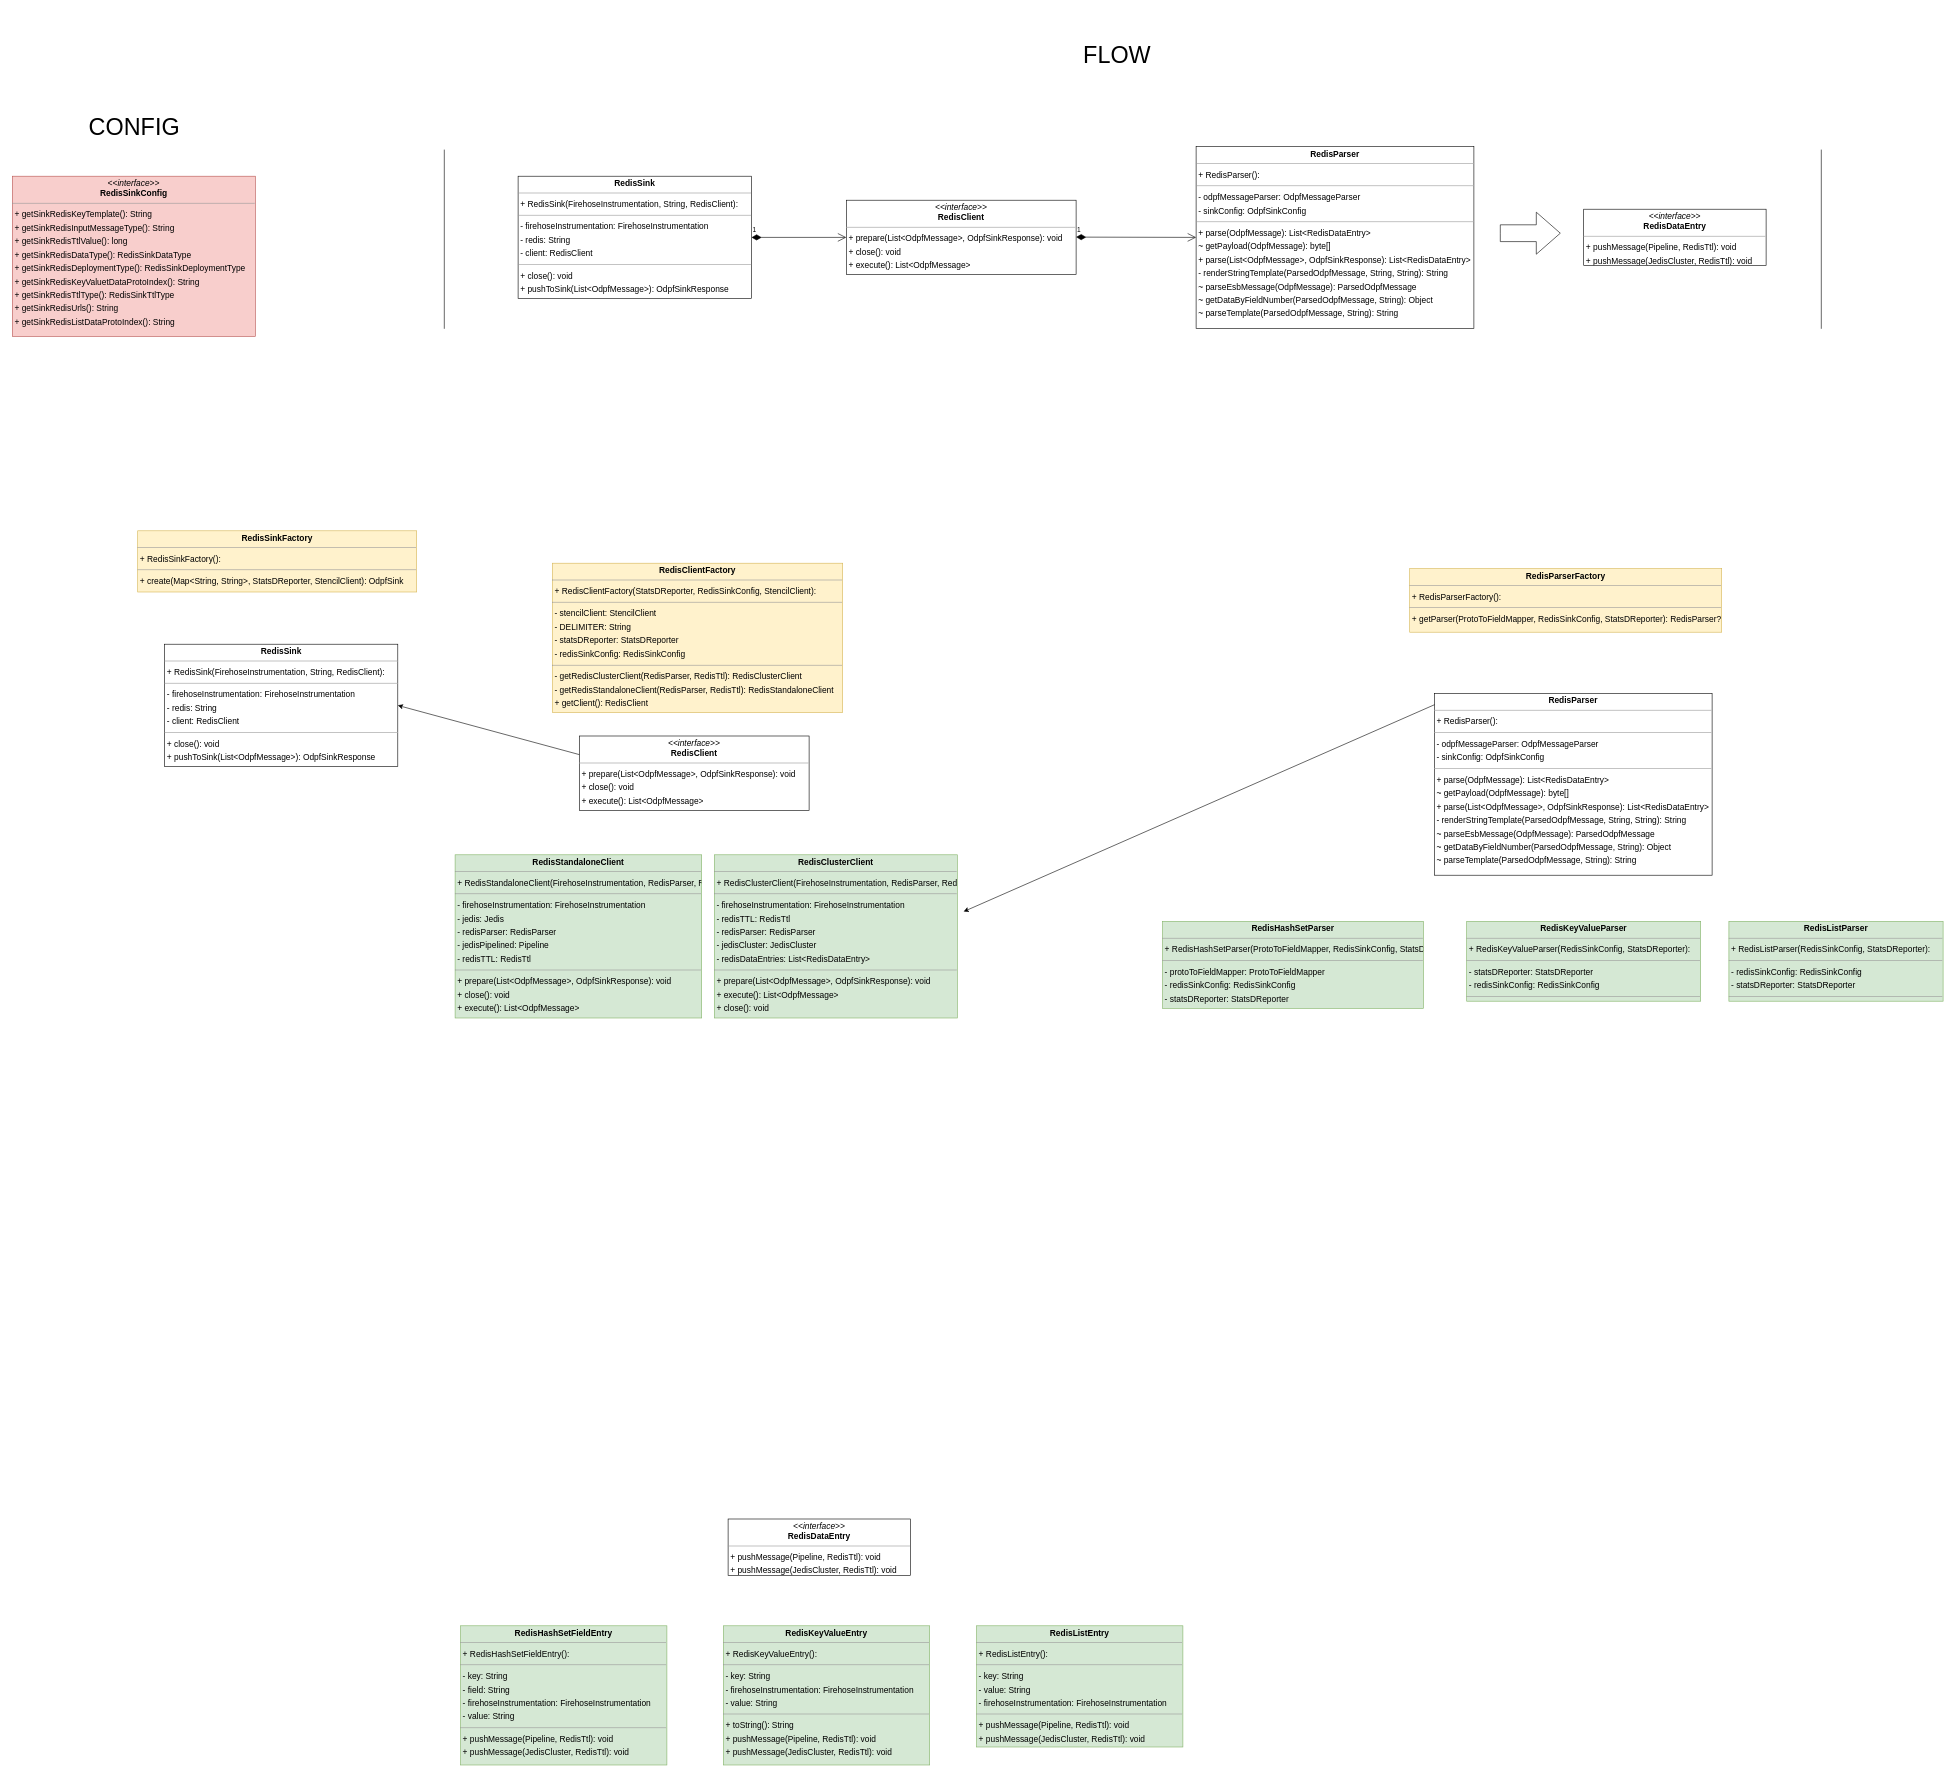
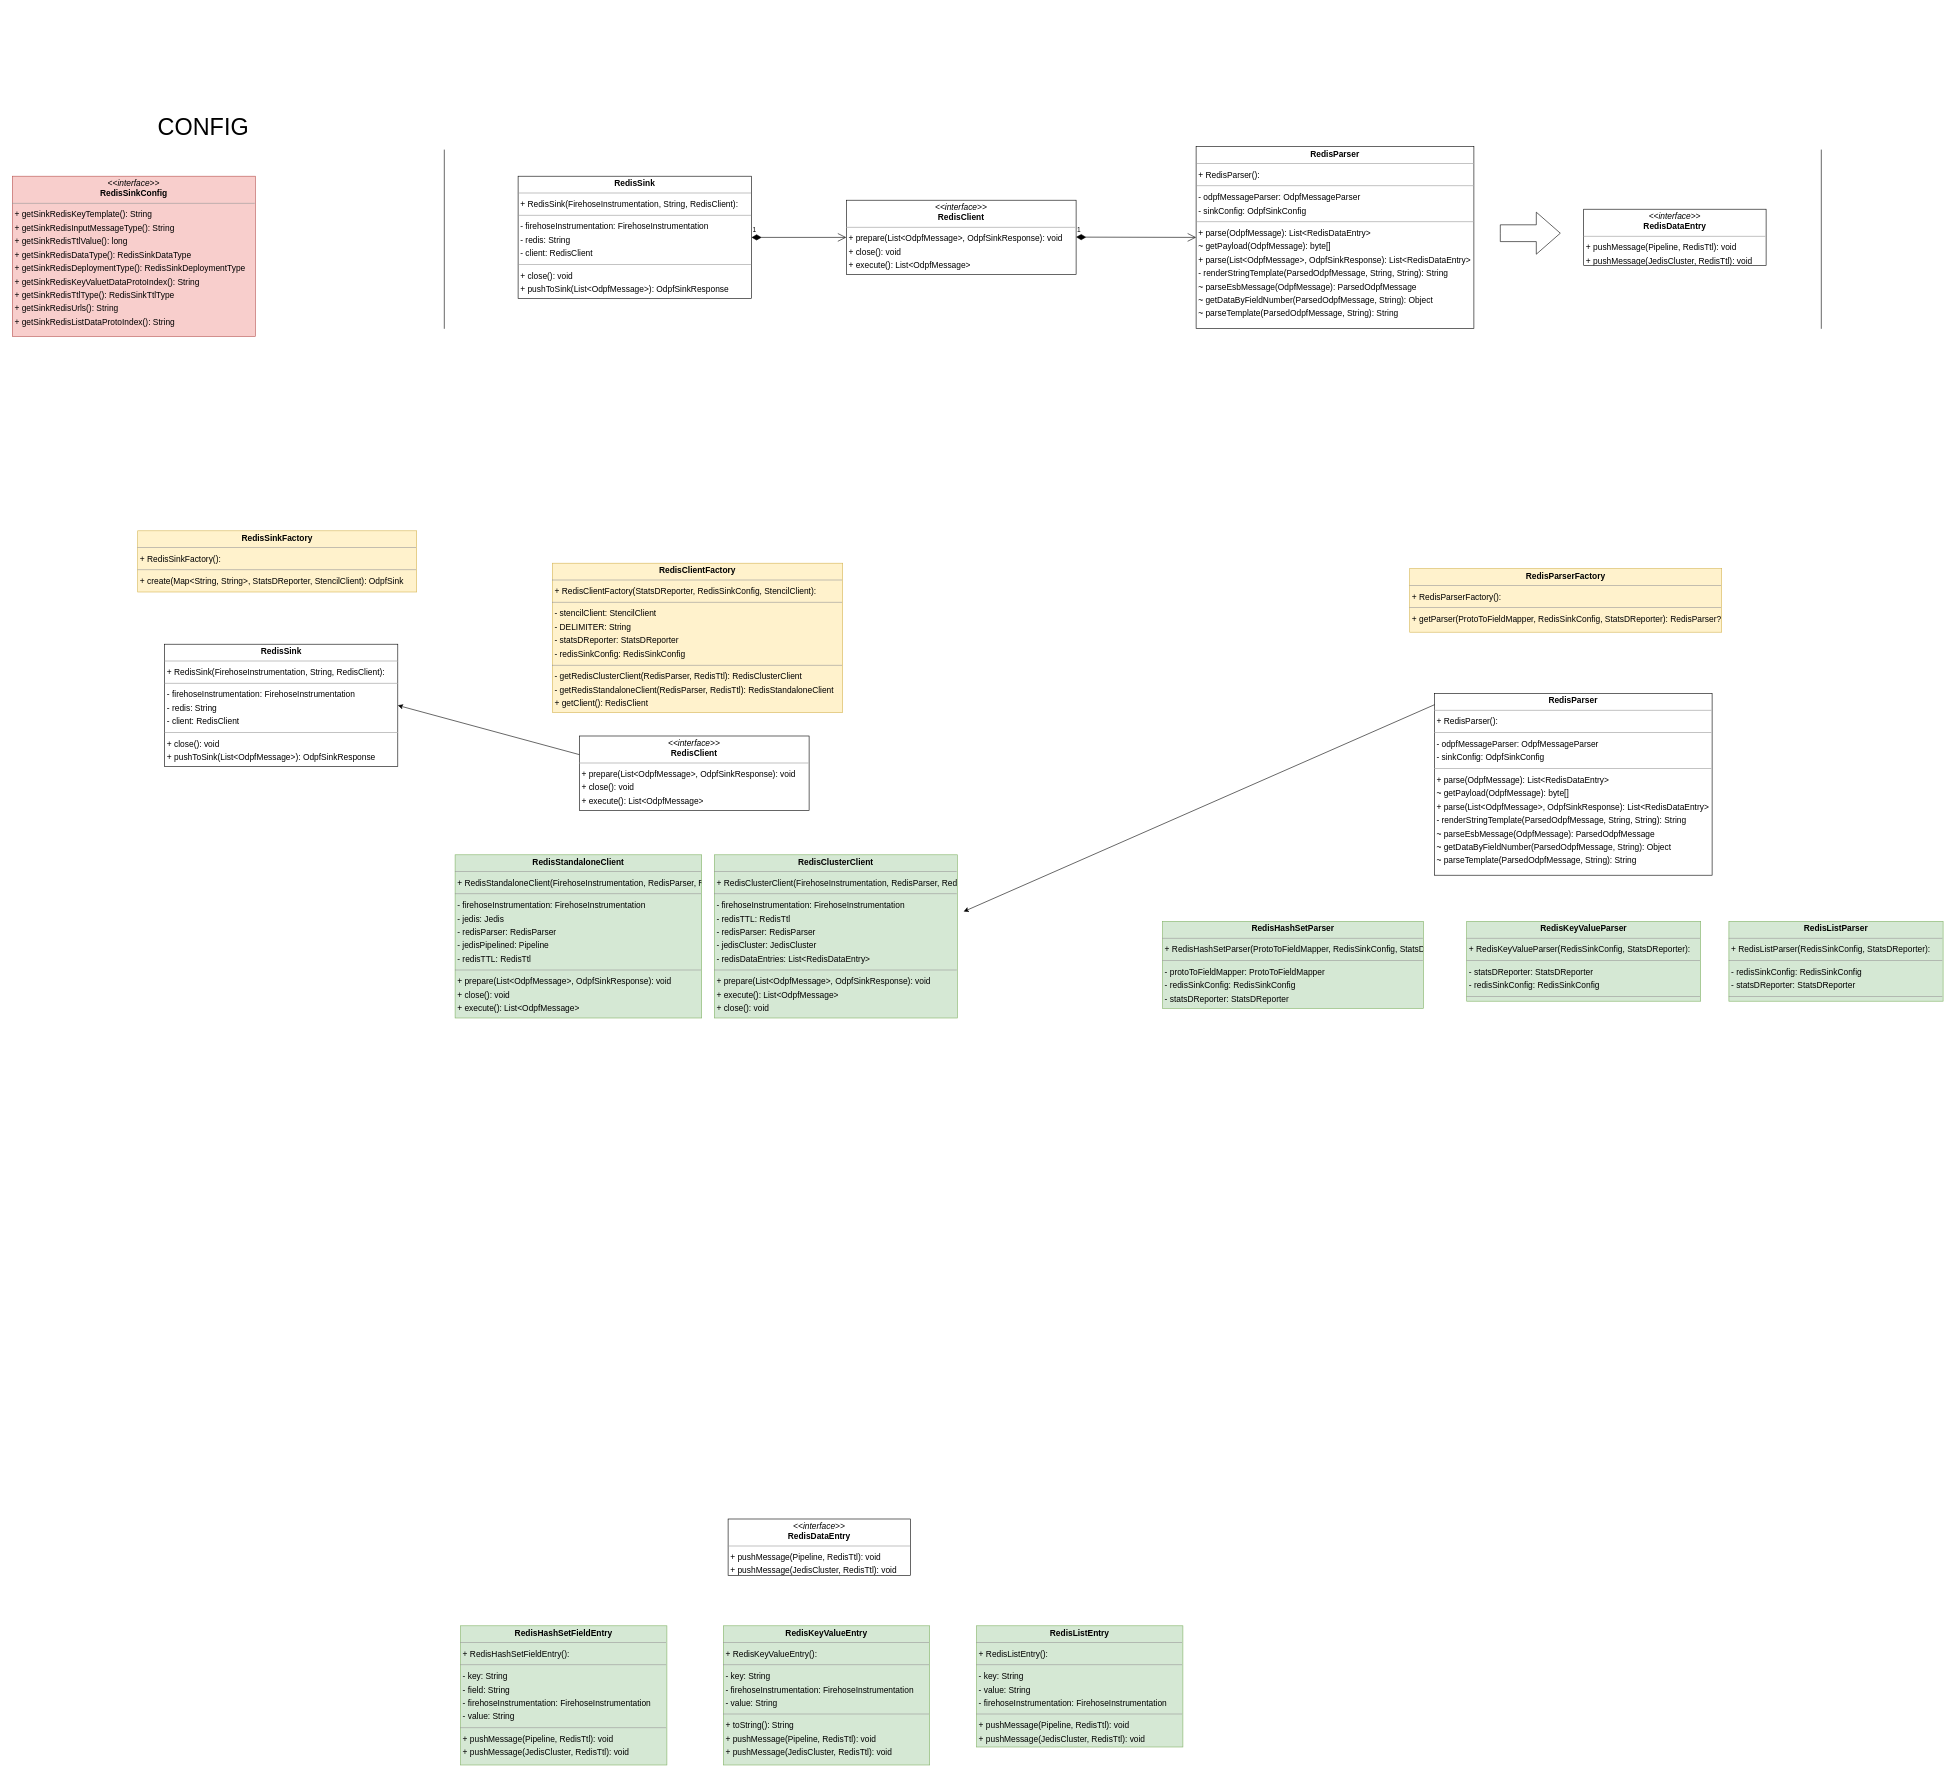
node "FLOW": removed
node "CONFIG": moved (134, 128) -> (203, 128)
